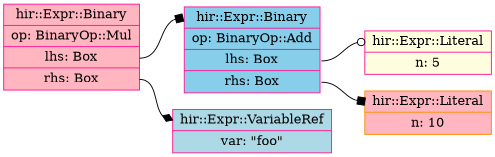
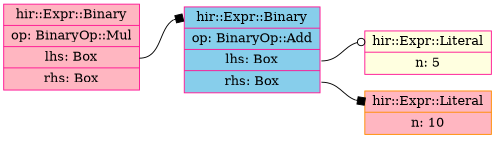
node "hir::Expr::VariableRef": removed
